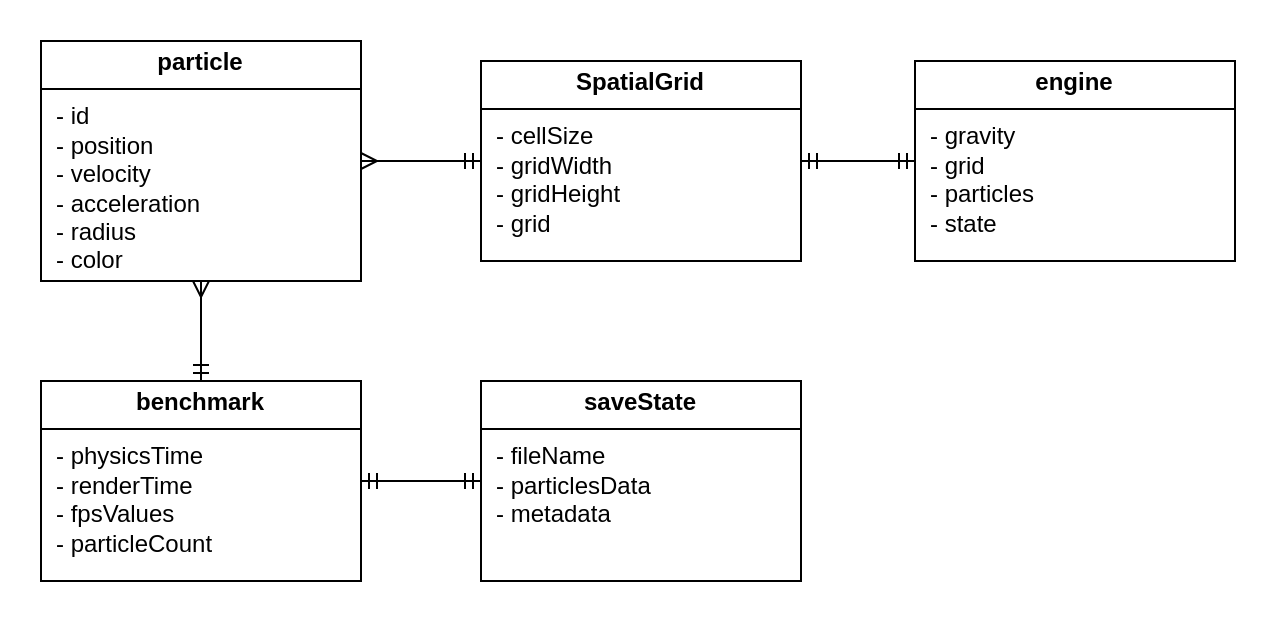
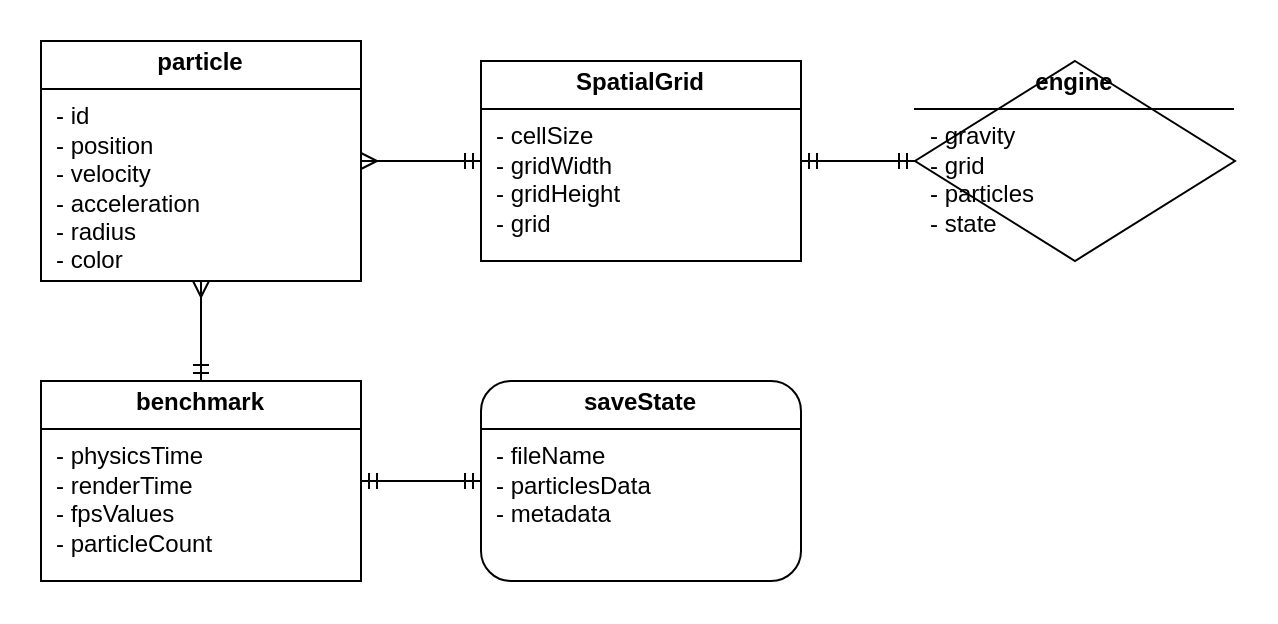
node "engine - gravity - grid - particles - state": shape rectangle -> diamond
node "saveState - fileName - particlesData - metadata": shape rectangle -> rounded rectangle
